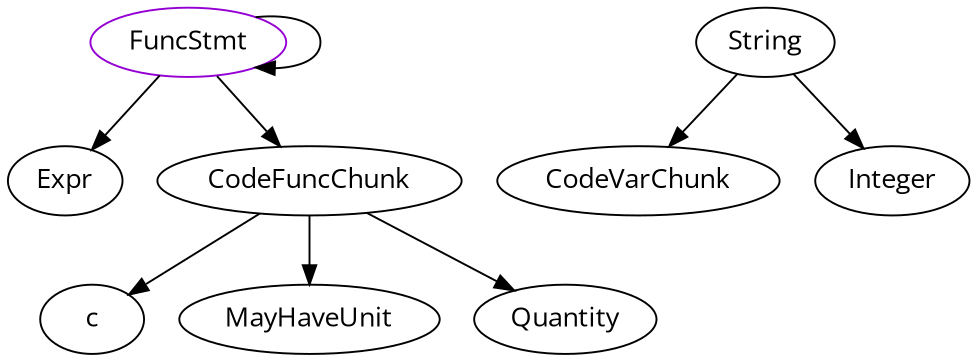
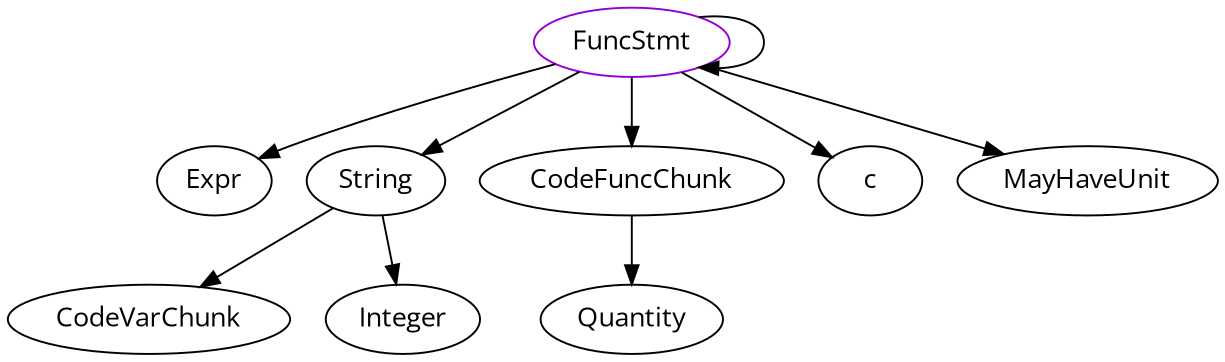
edge "FuncStmt" -> "String": added
edge "CodeFuncChunk" -> "MayHaveUnit": now "FuncStmt" -> "MayHaveUnit"
edge "CodeFuncChunk" -> "c": now "FuncStmt" -> "c"
